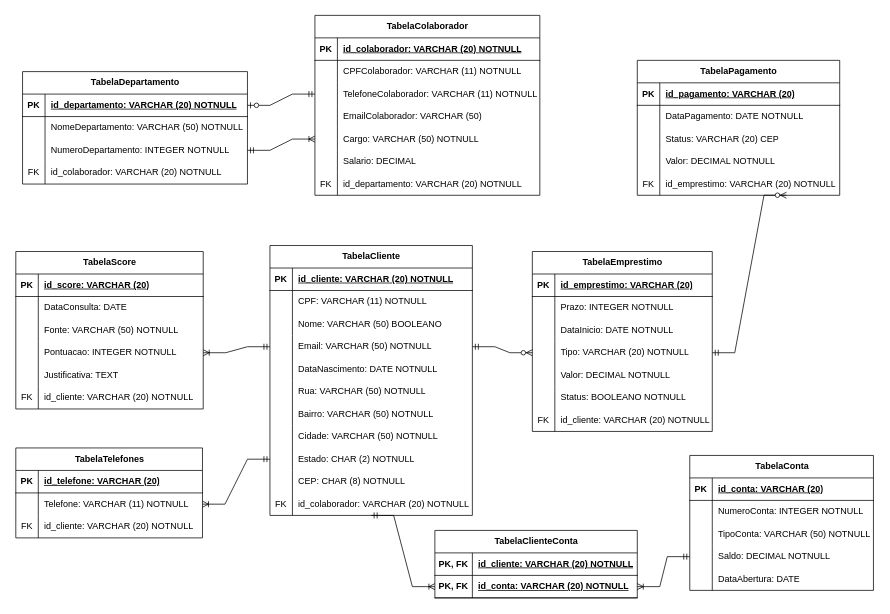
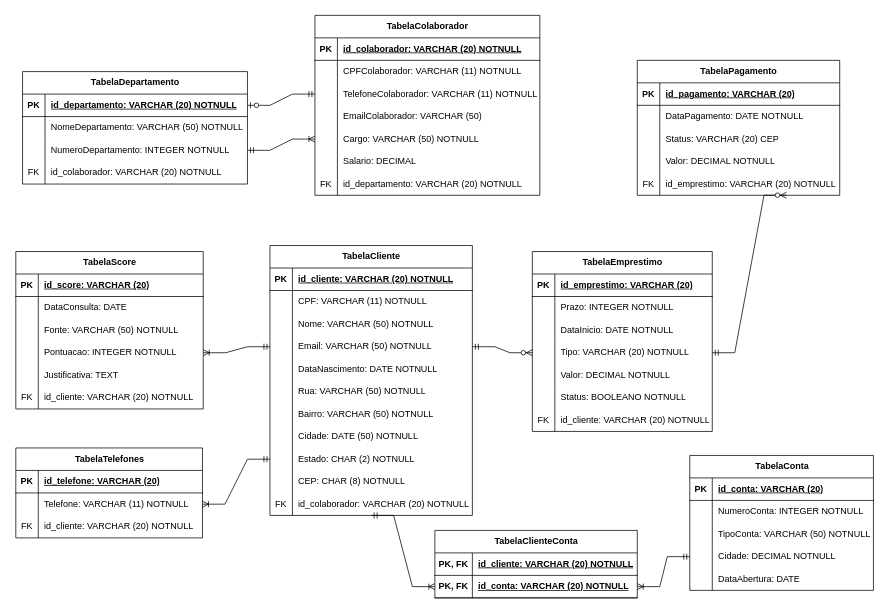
node "Nome: VARCHAR (50) BOOLEANO": label "Nome: VARCHAR (50) BOOLEANO" -> "Nome: VARCHAR (50) NOTNULL"
node "Cidade: VARCHAR (50) NOTNULL": label "Cidade: VARCHAR (50) NOTNULL" -> "Cidade: DATE (50) NOTNULL"
node "Saldo: DECIMAL NOTNULL": label "Saldo: DECIMAL NOTNULL" -> "Cidade: DECIMAL NOTNULL"
